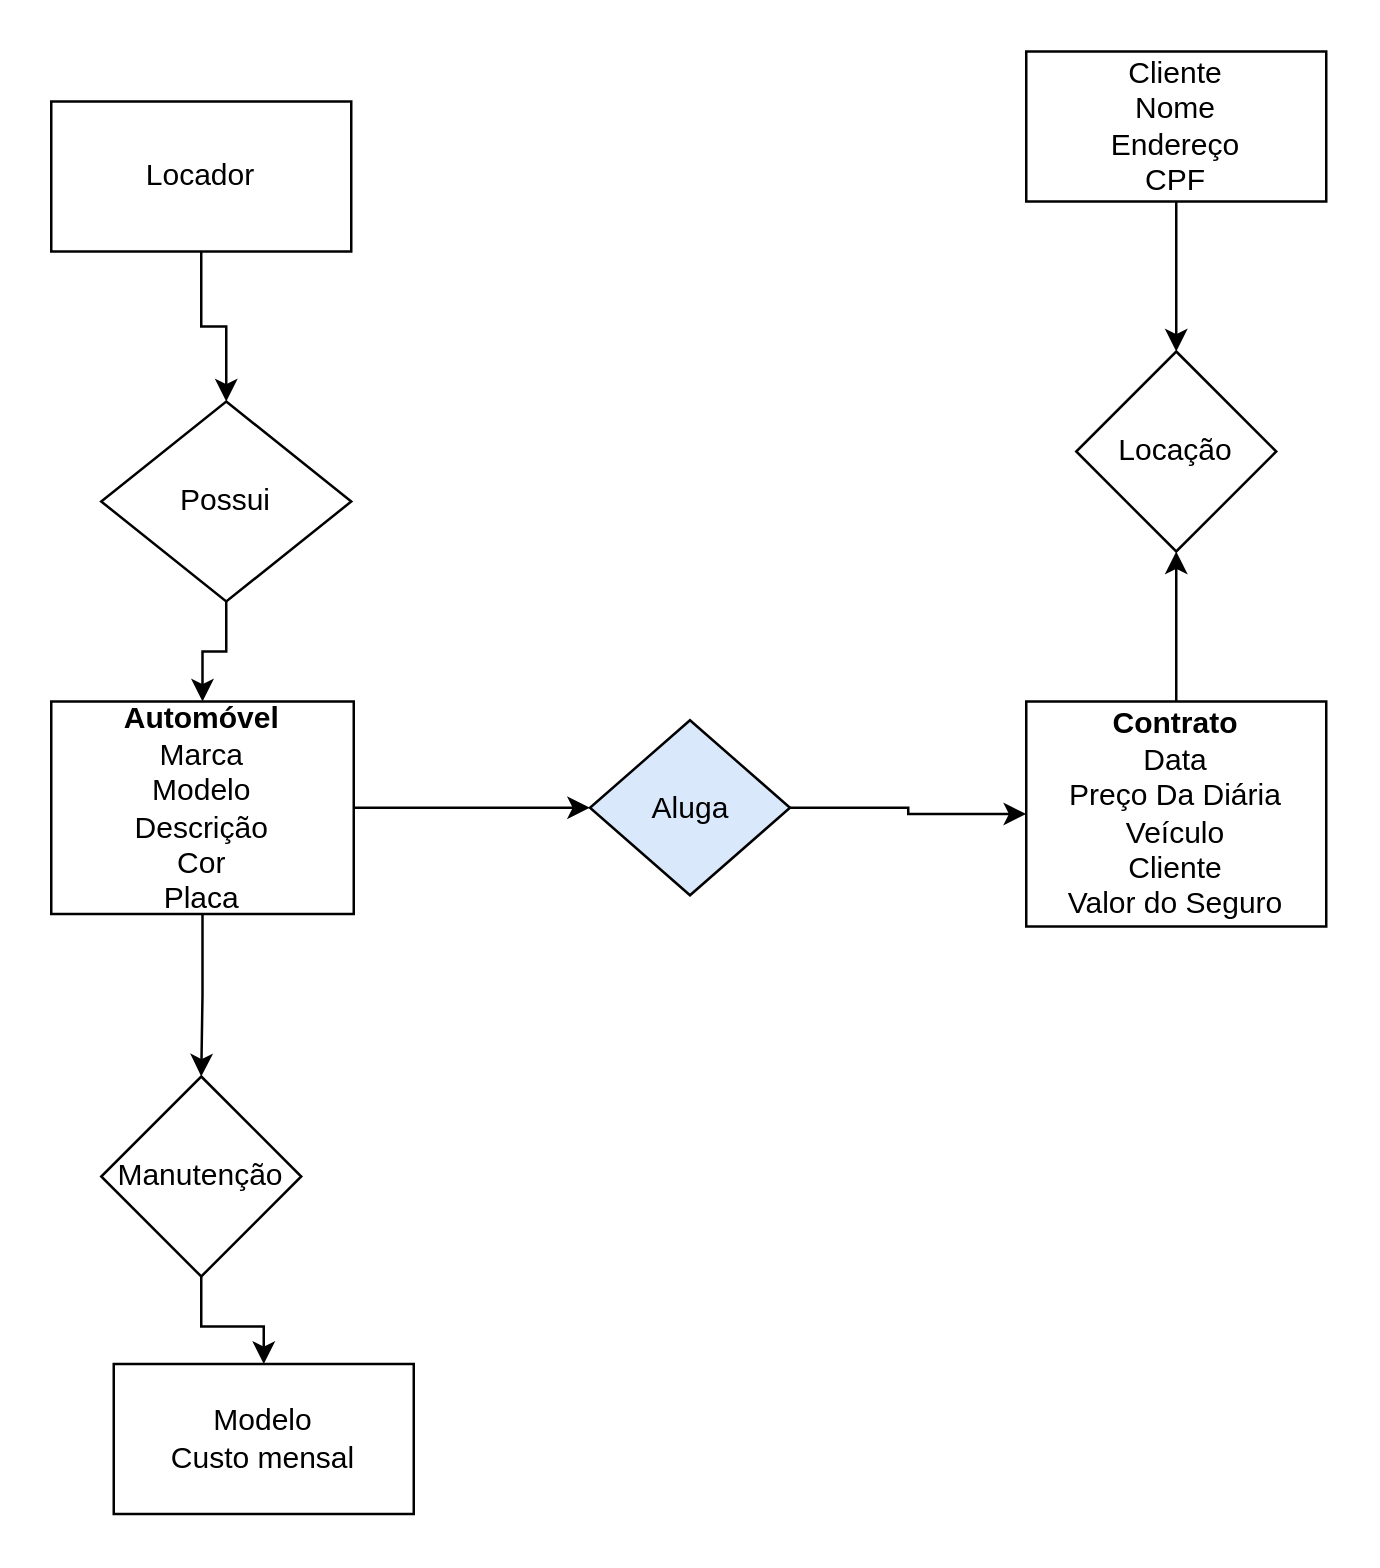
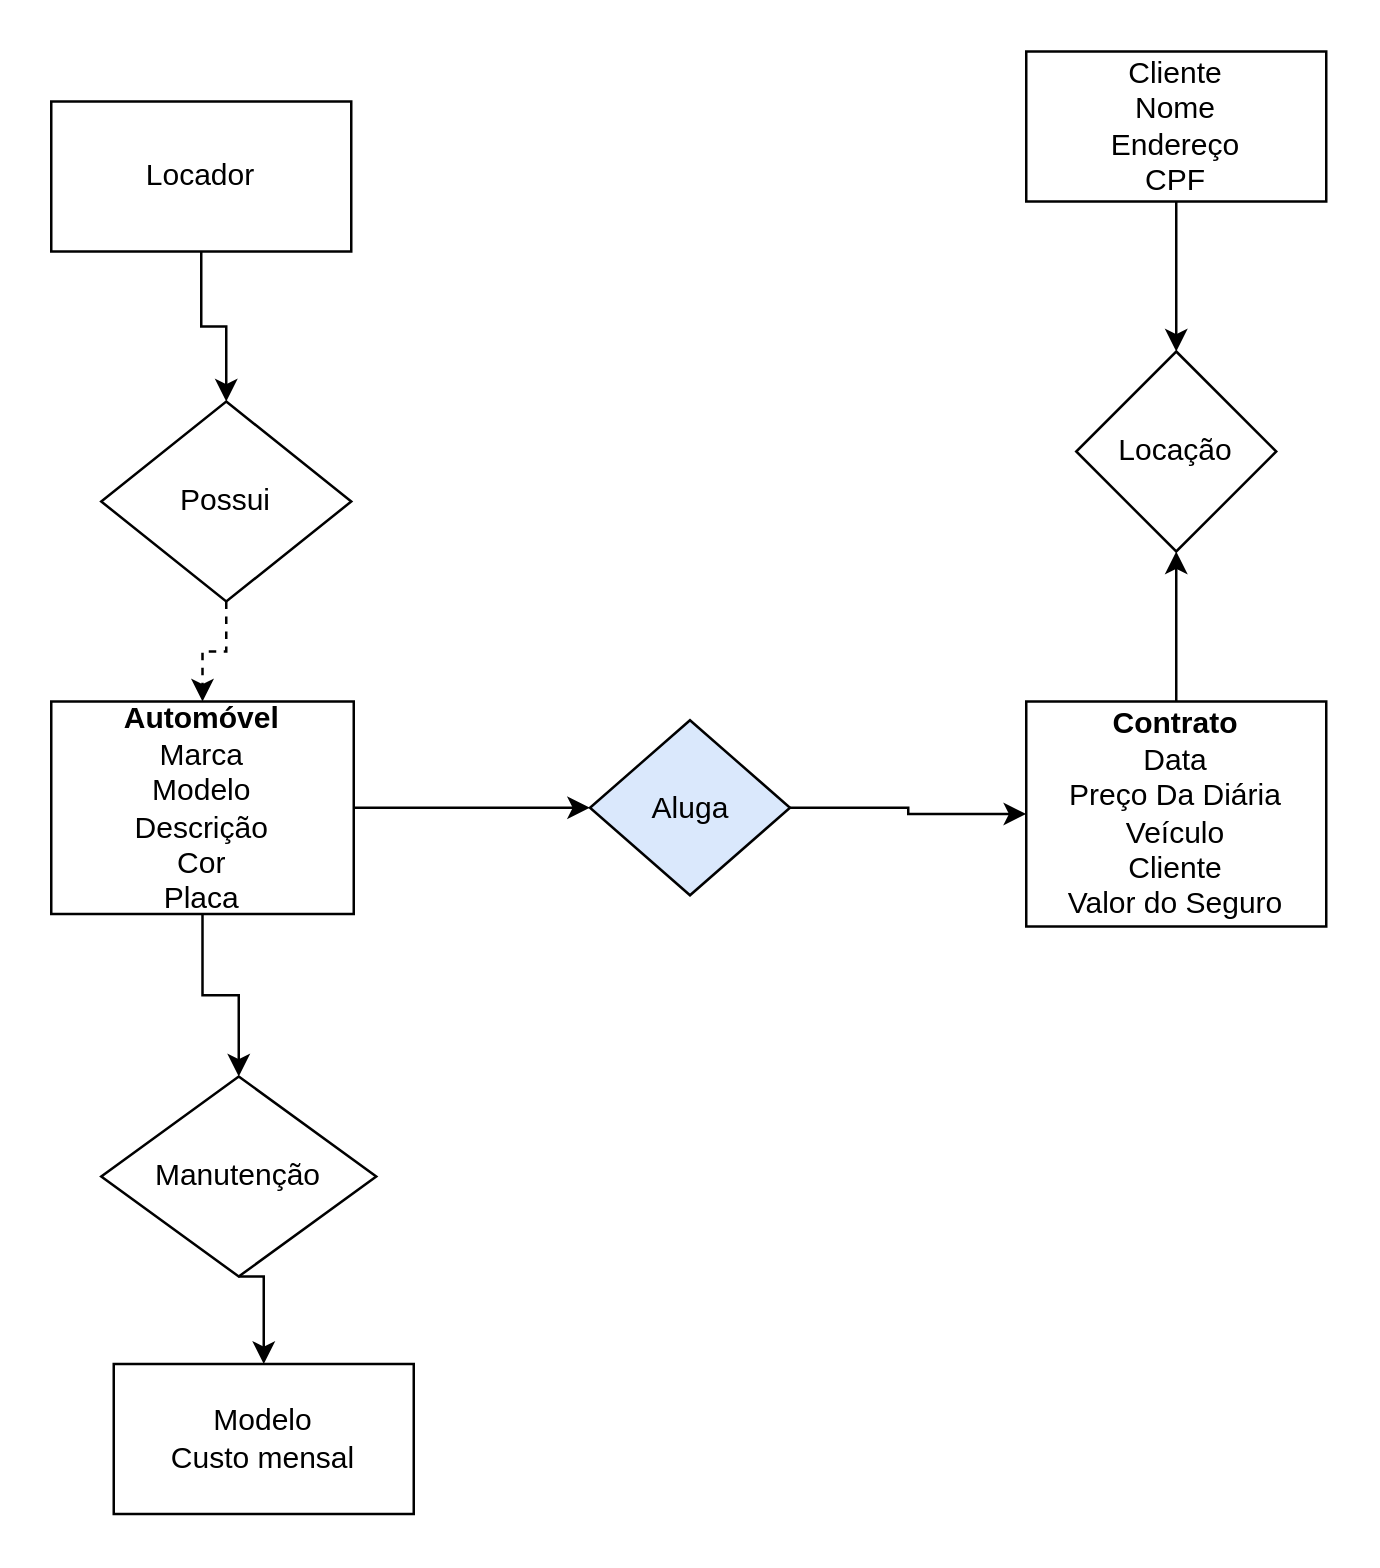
edge "Possui" -> "Automóvel Marca Modelo Descrição Cor Placa": style solid -> dashed
node "Manutenção": size 200x200 -> 275x200
